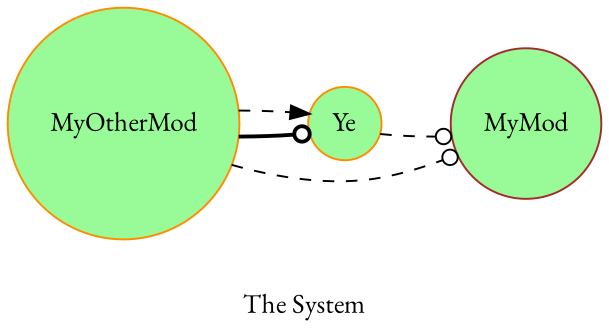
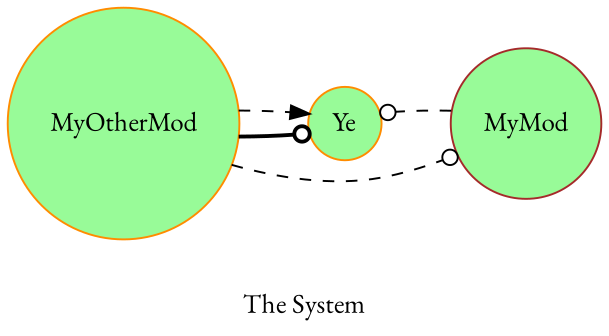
edge "Ye" -> "MyMod": reversed
